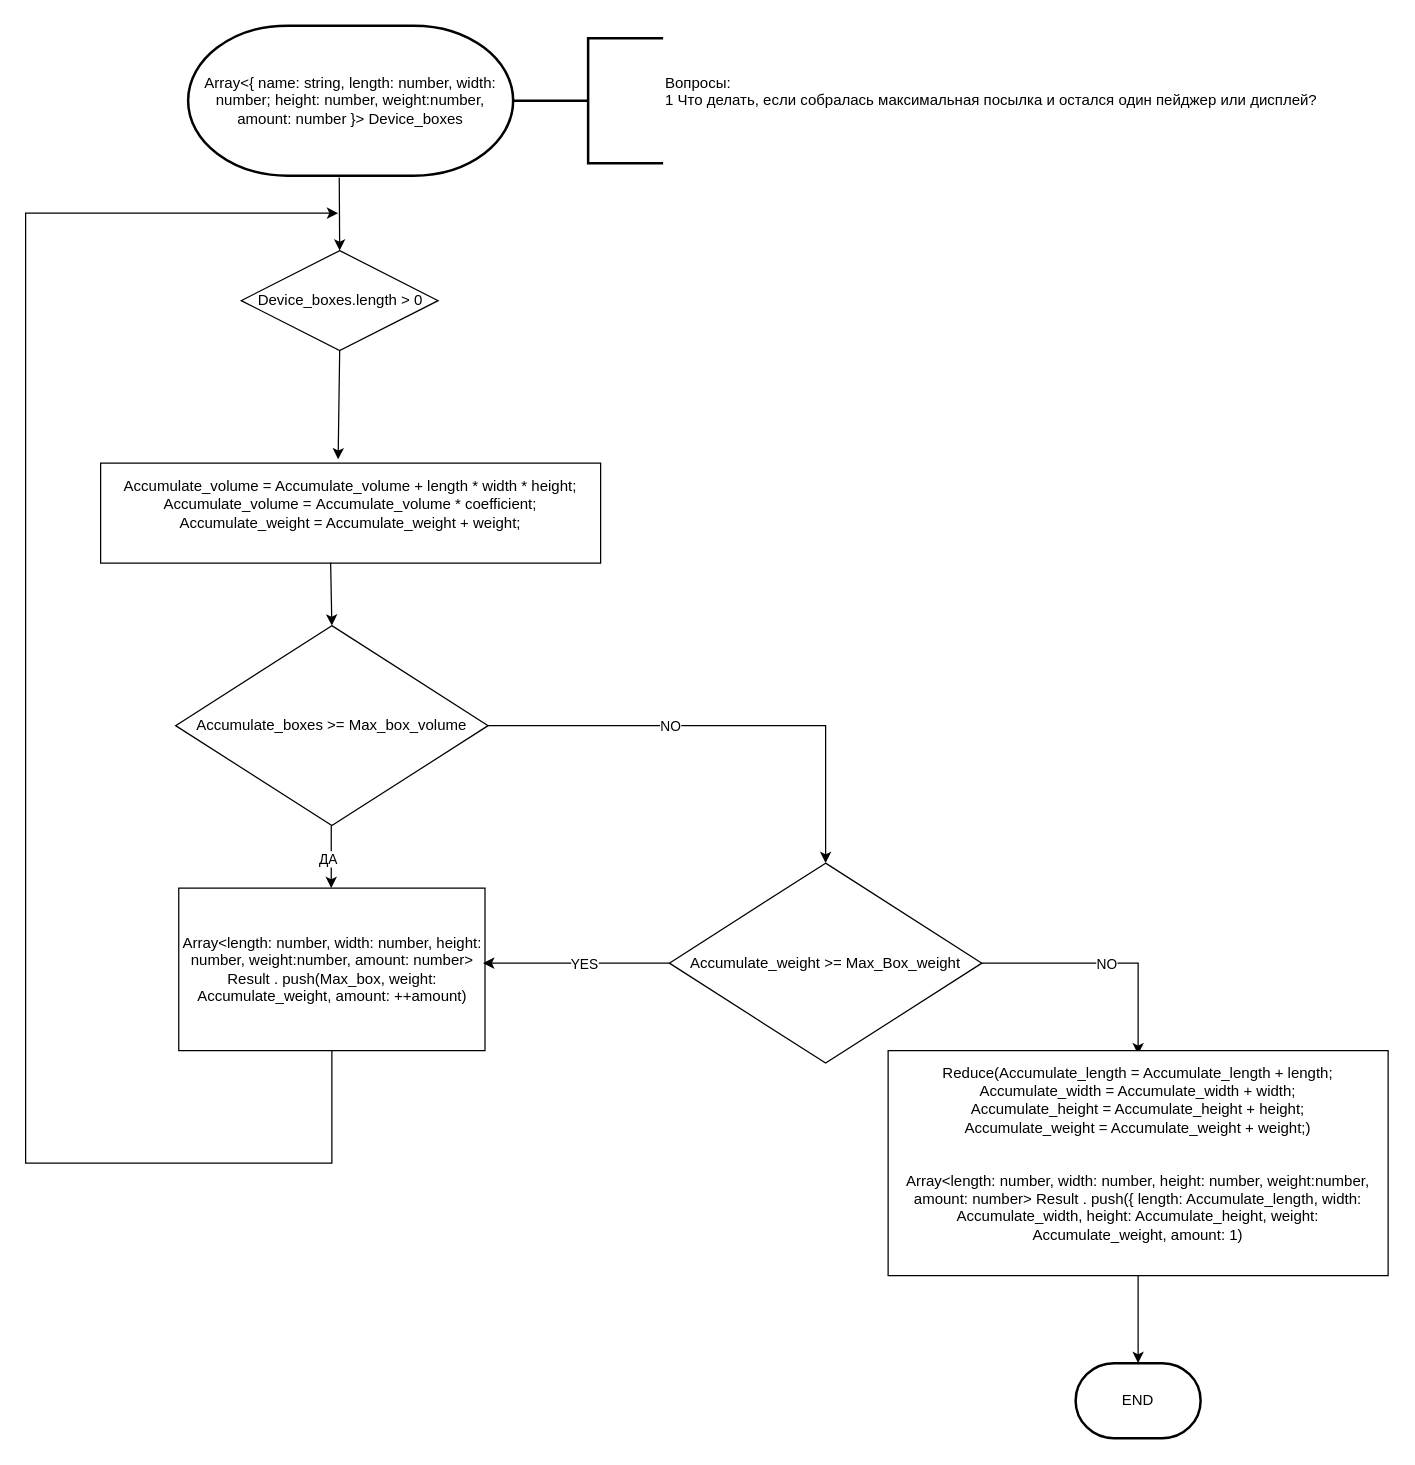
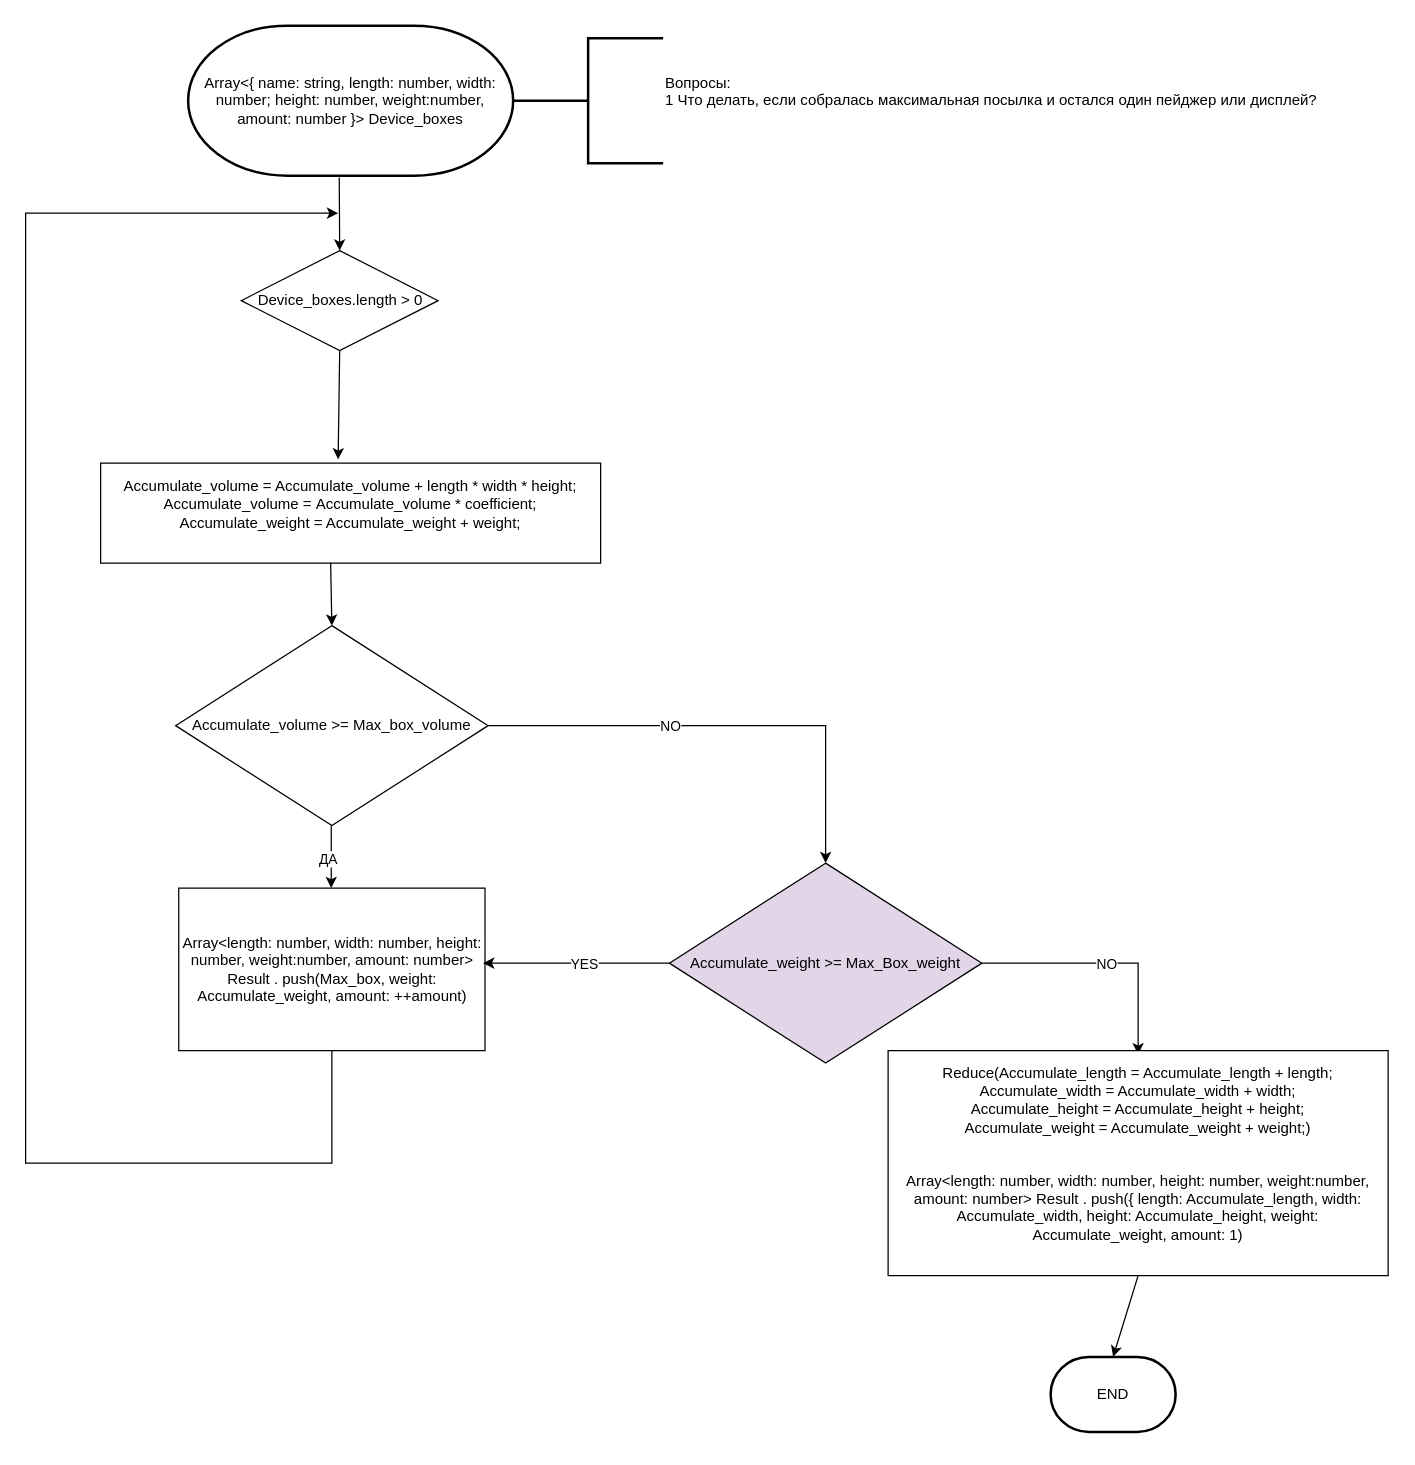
node "Accumulate_boxes >= Max_box_volume": label "Accumulate_boxes >= Max_box_volume" -> "Accumulate_volume >= Max_box_volume"
node "Accumulate_weight >= Max_Box_weight": fillcolor #ffffff -> #e1d5e7
node "END": moved (1138, 1401) -> (1113, 1394)
